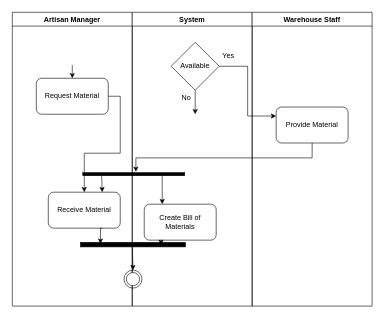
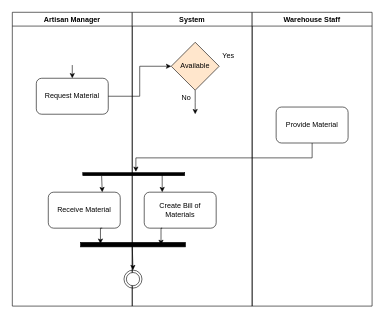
node "Available": fillcolor #ffffff -> #ffe6cc
edge "Available" -> "Provide Material": removed
edge "Request Material" -> "Receive Material": now "Request Material" -> "Available"
node "Create Bill of Materials": moved (180, 222) -> (180, 210)
